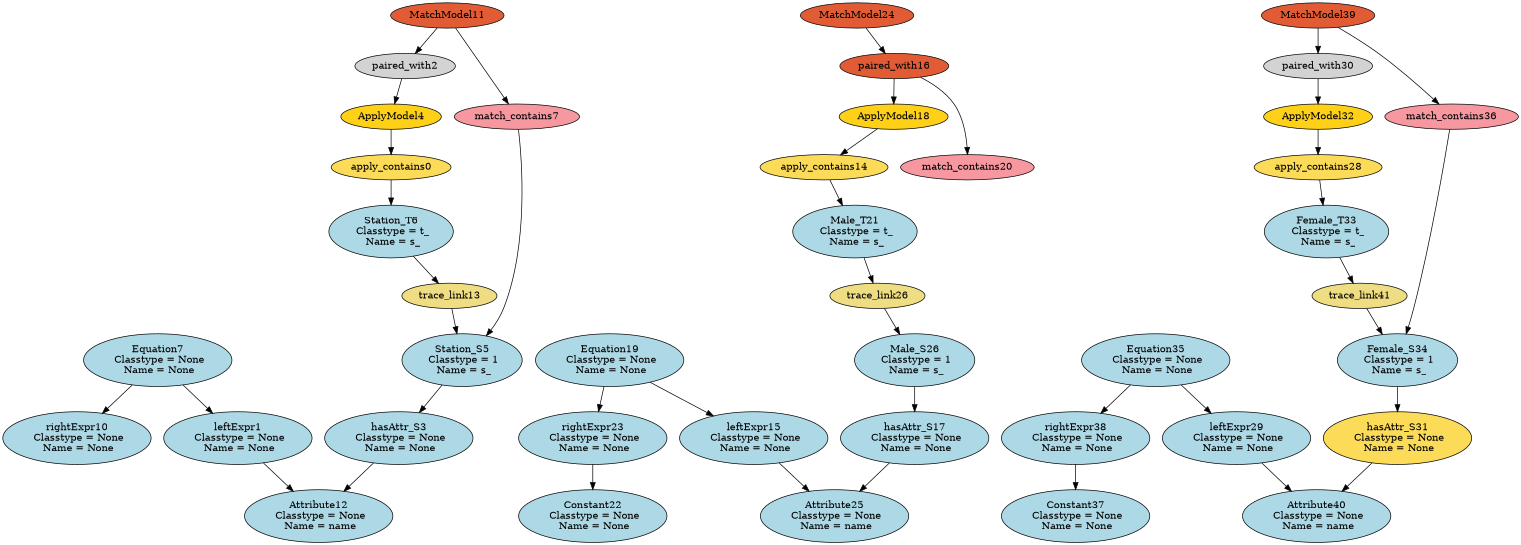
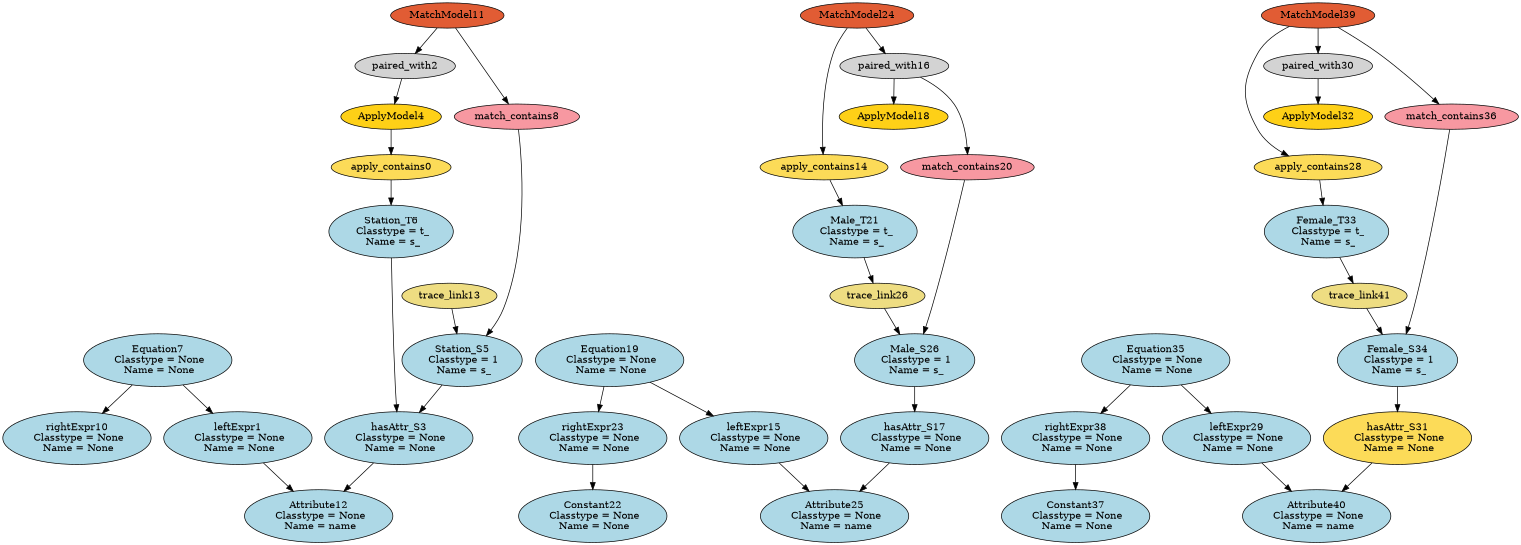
node "paired_with16": fillcolor #e15c34 -> lightgray
node "match_contains7": label "match_contains7" -> "match_contains8"
edge "ApplyModel32" -> "apply_contains28": now "MatchModel39" -> "apply_contains28"
edge "ApplyModel18" -> "apply_contains14": now "MatchModel24" -> "apply_contains14"
edge "match_contains20" -> "Male_S26 Classtype = 1 Name = s_": added
edge "Station_T6 Classtype = t_ Name = s_" -> "trace_link13": now "Station_T6 Classtype = t_ Name = s_" -> "hasAttr_S3 Classtype = None Name = None"
